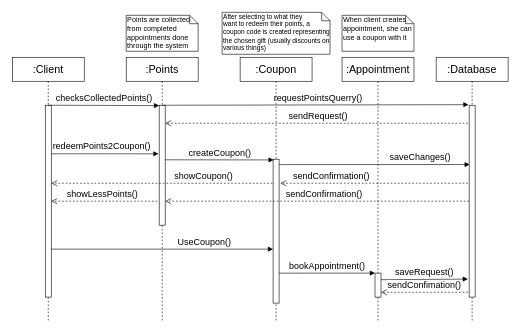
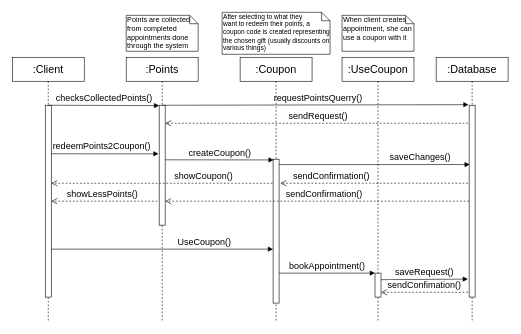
node ":Appointment": label ":Appointment" -> ":UseCoupon"
